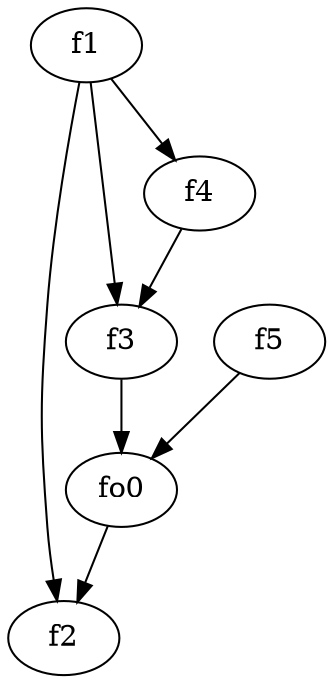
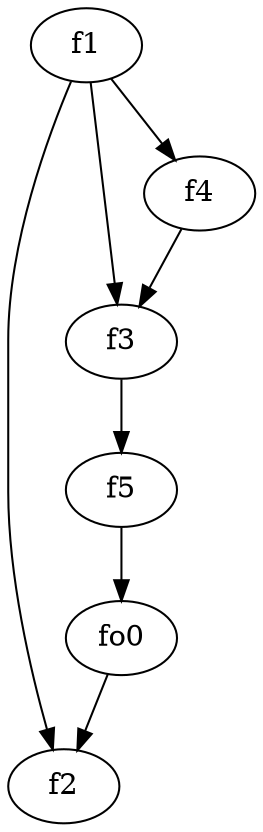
edge "f3" -> "fo0": now "f3" -> "f5"
